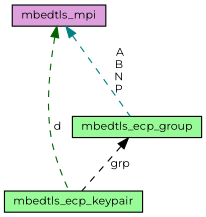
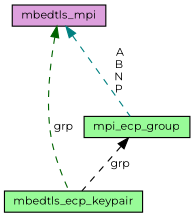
edge "mbedtls_ecp_keypair" -> "mbedtls_mpi": label " d" -> " grp"
node "mbedtls_ecp_group": label "mbedtls_ecp_group" -> "mpi_ecp_group"
